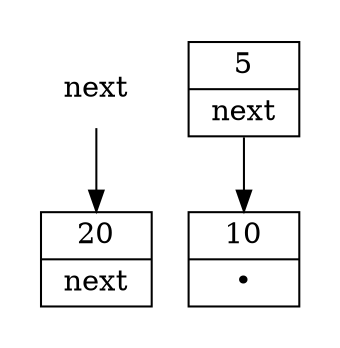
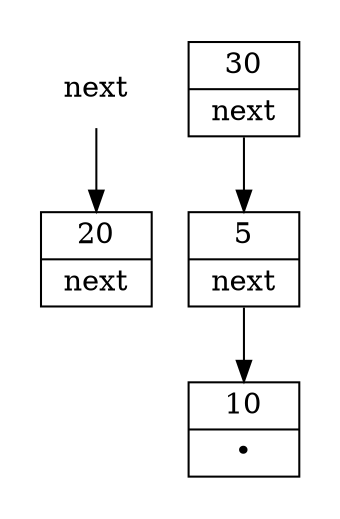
node "30": added
